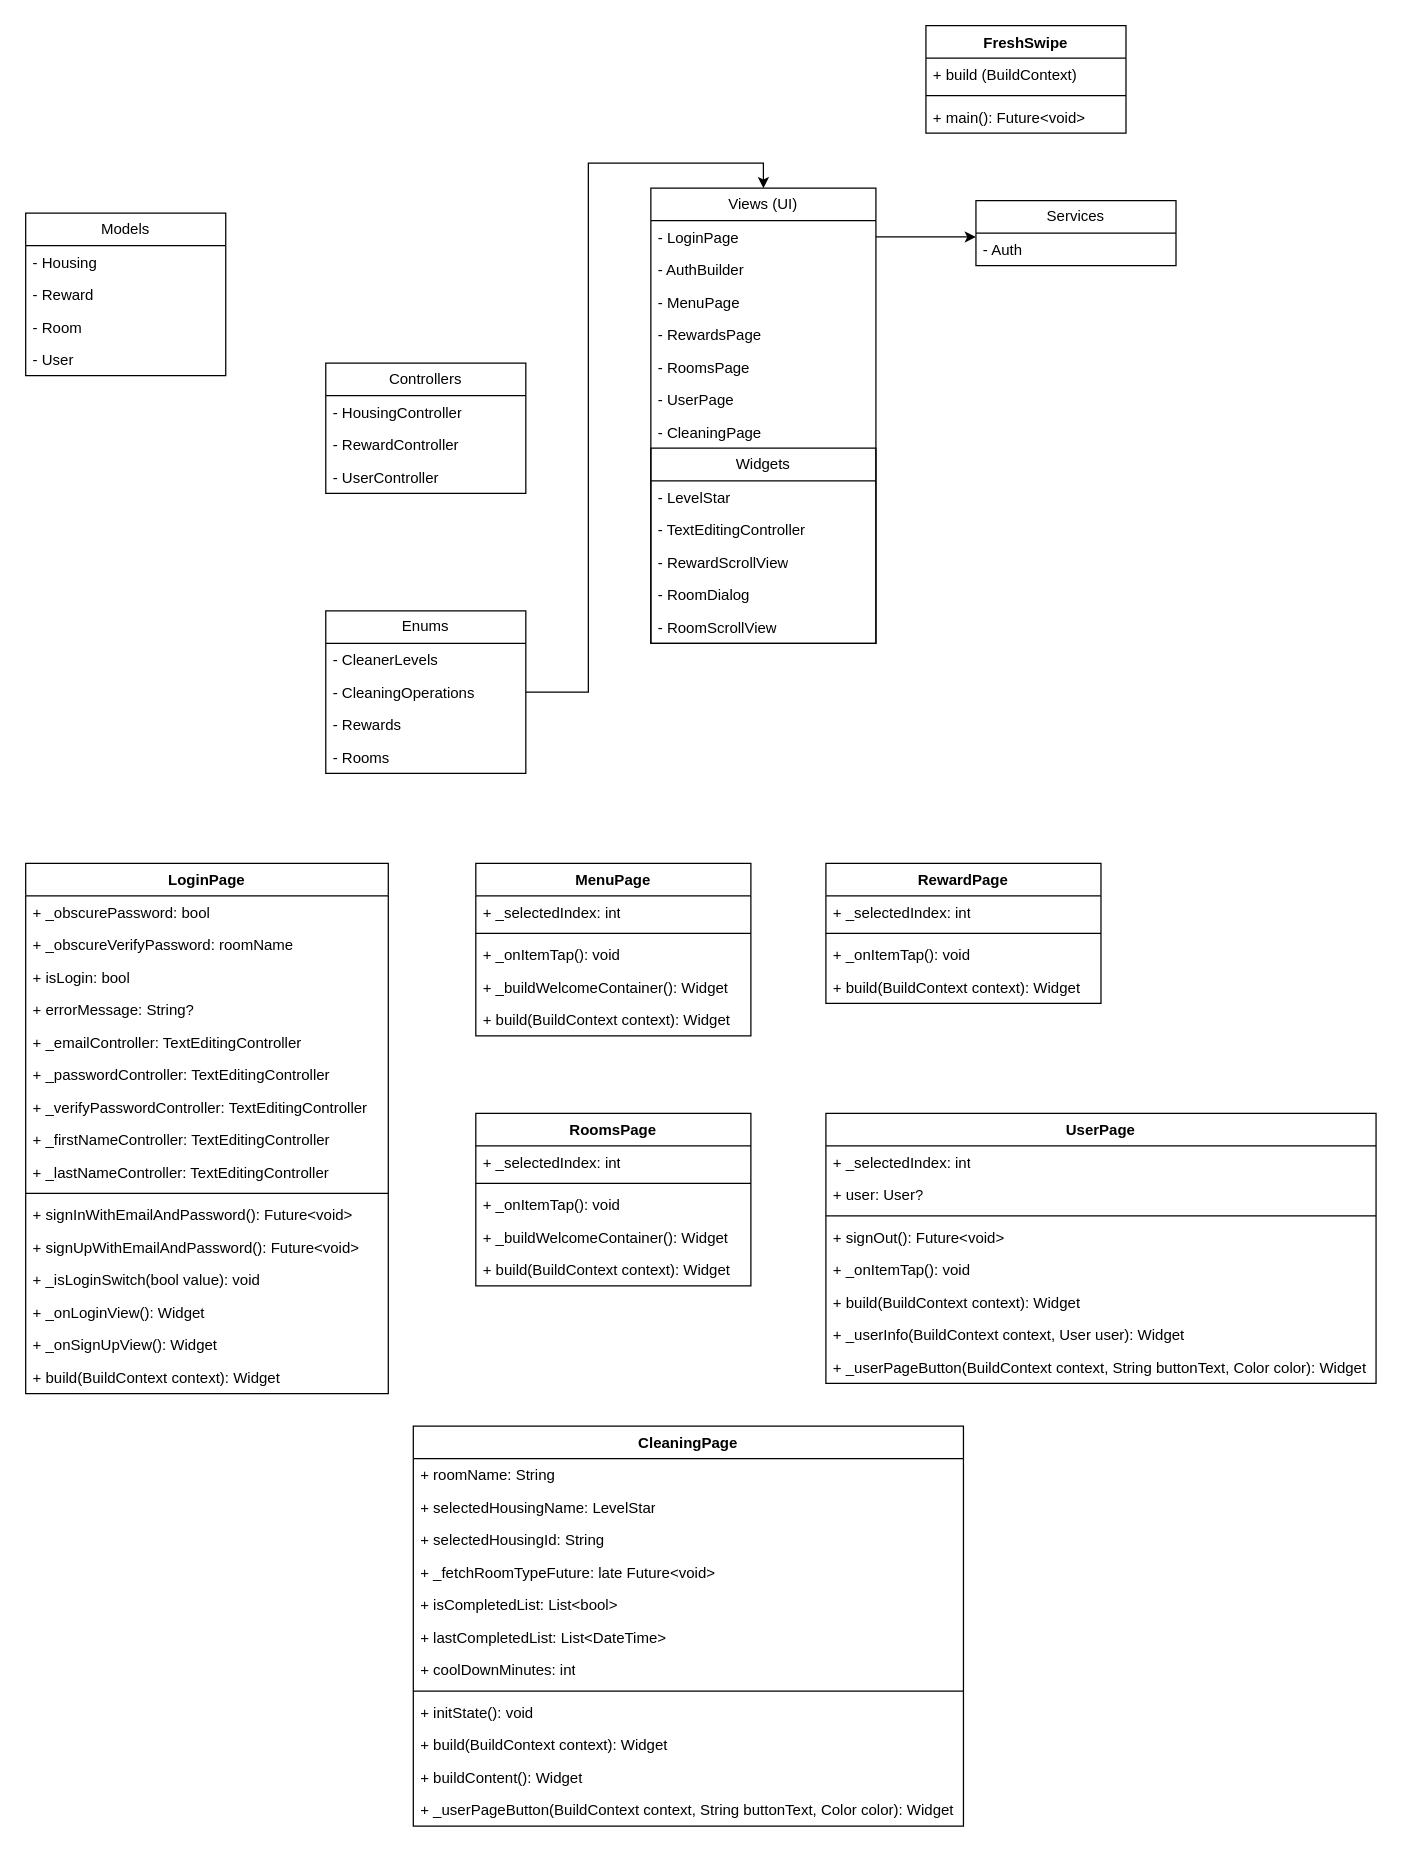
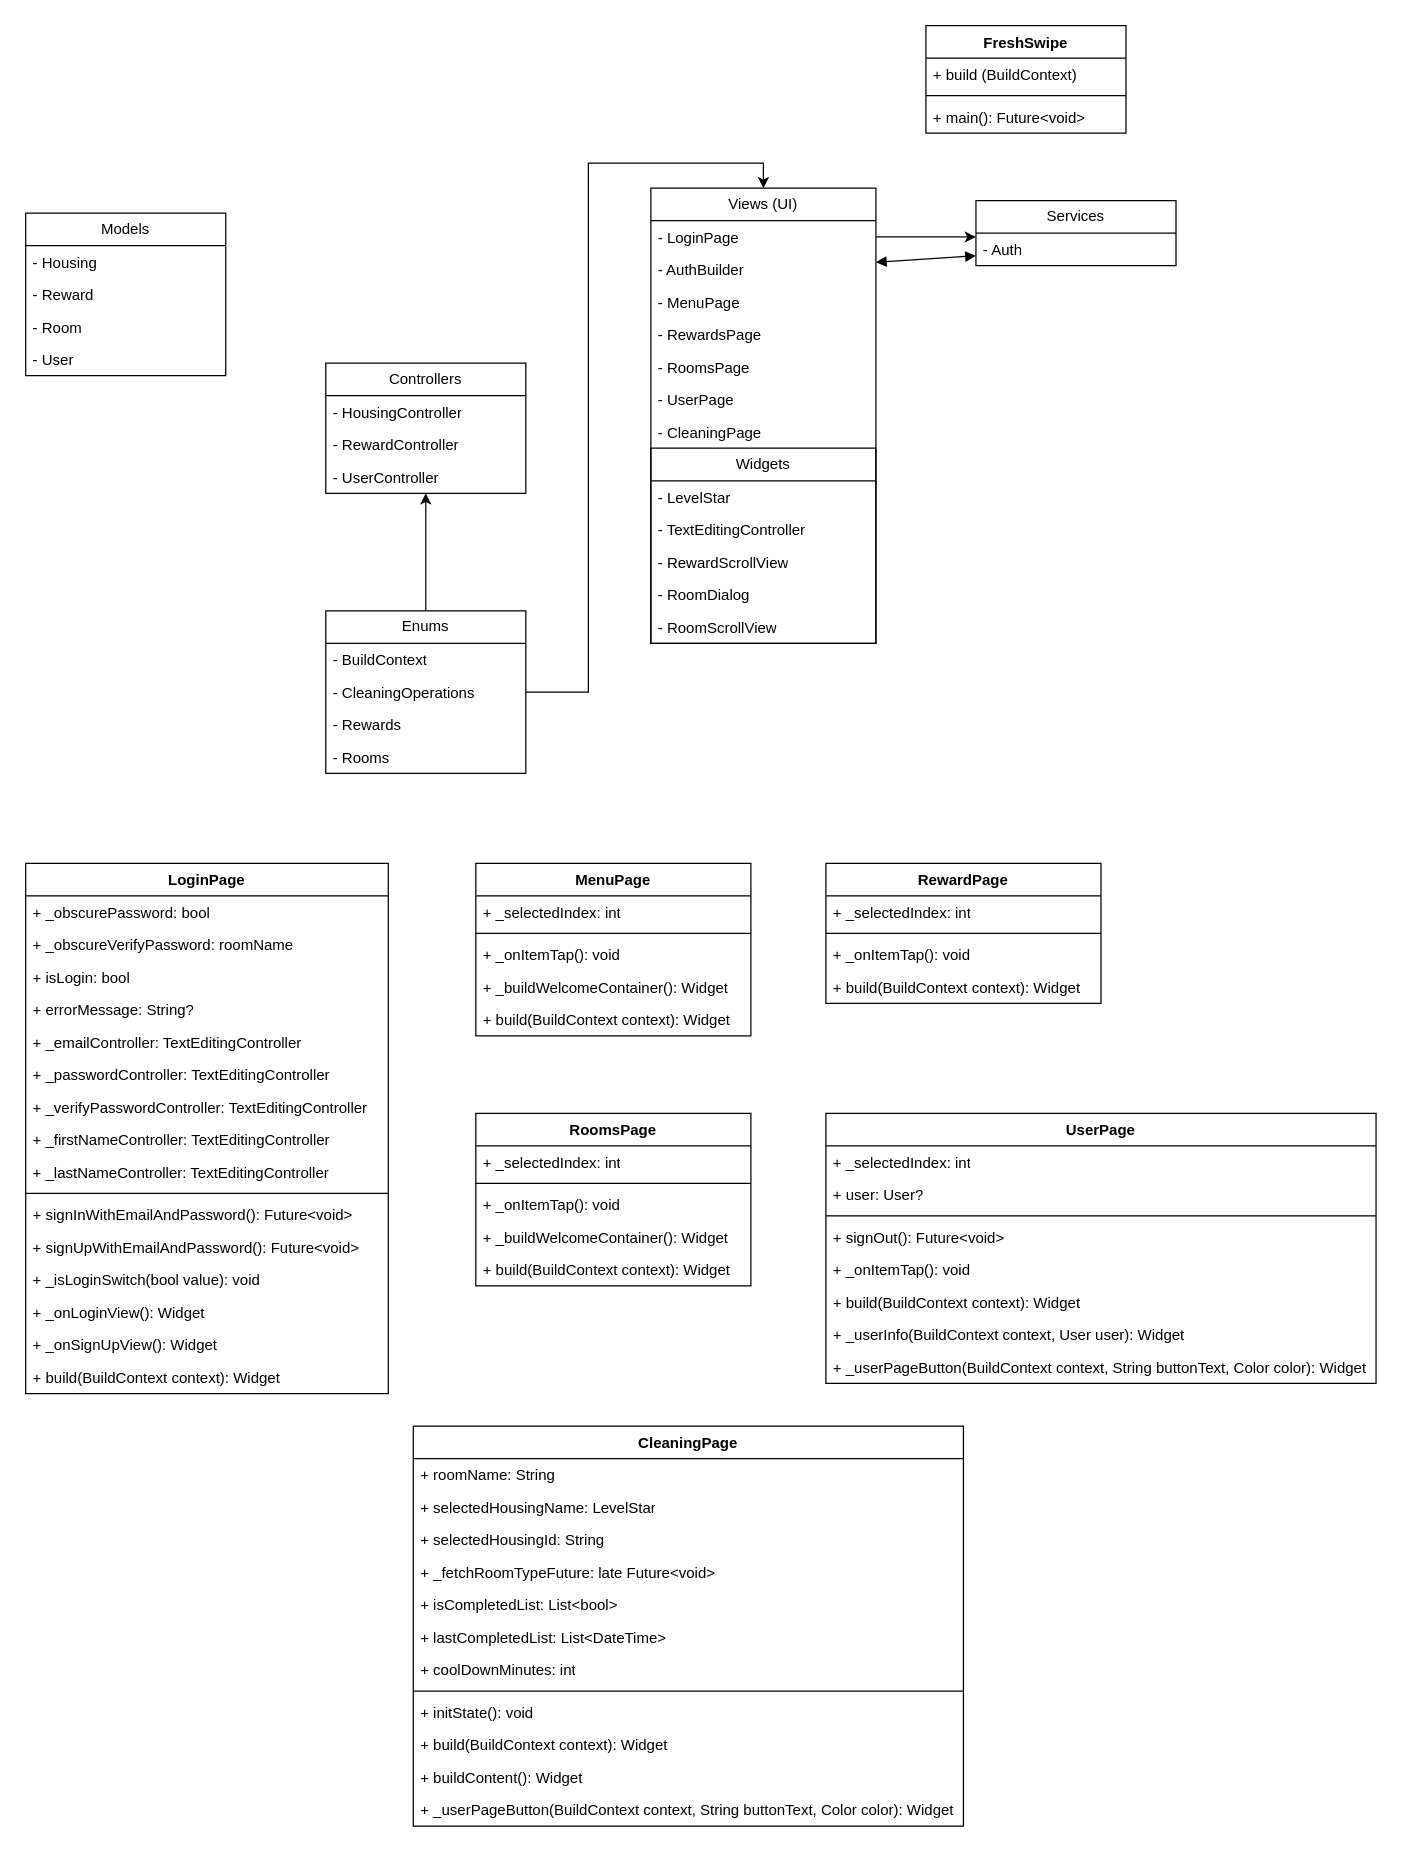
edge "- Auth" -- "- AuthBuilder": added
edge "Enums" -> "Controllers": added
node "- CleanerLevels": label "- CleanerLevels" -> "- BuildContext"
